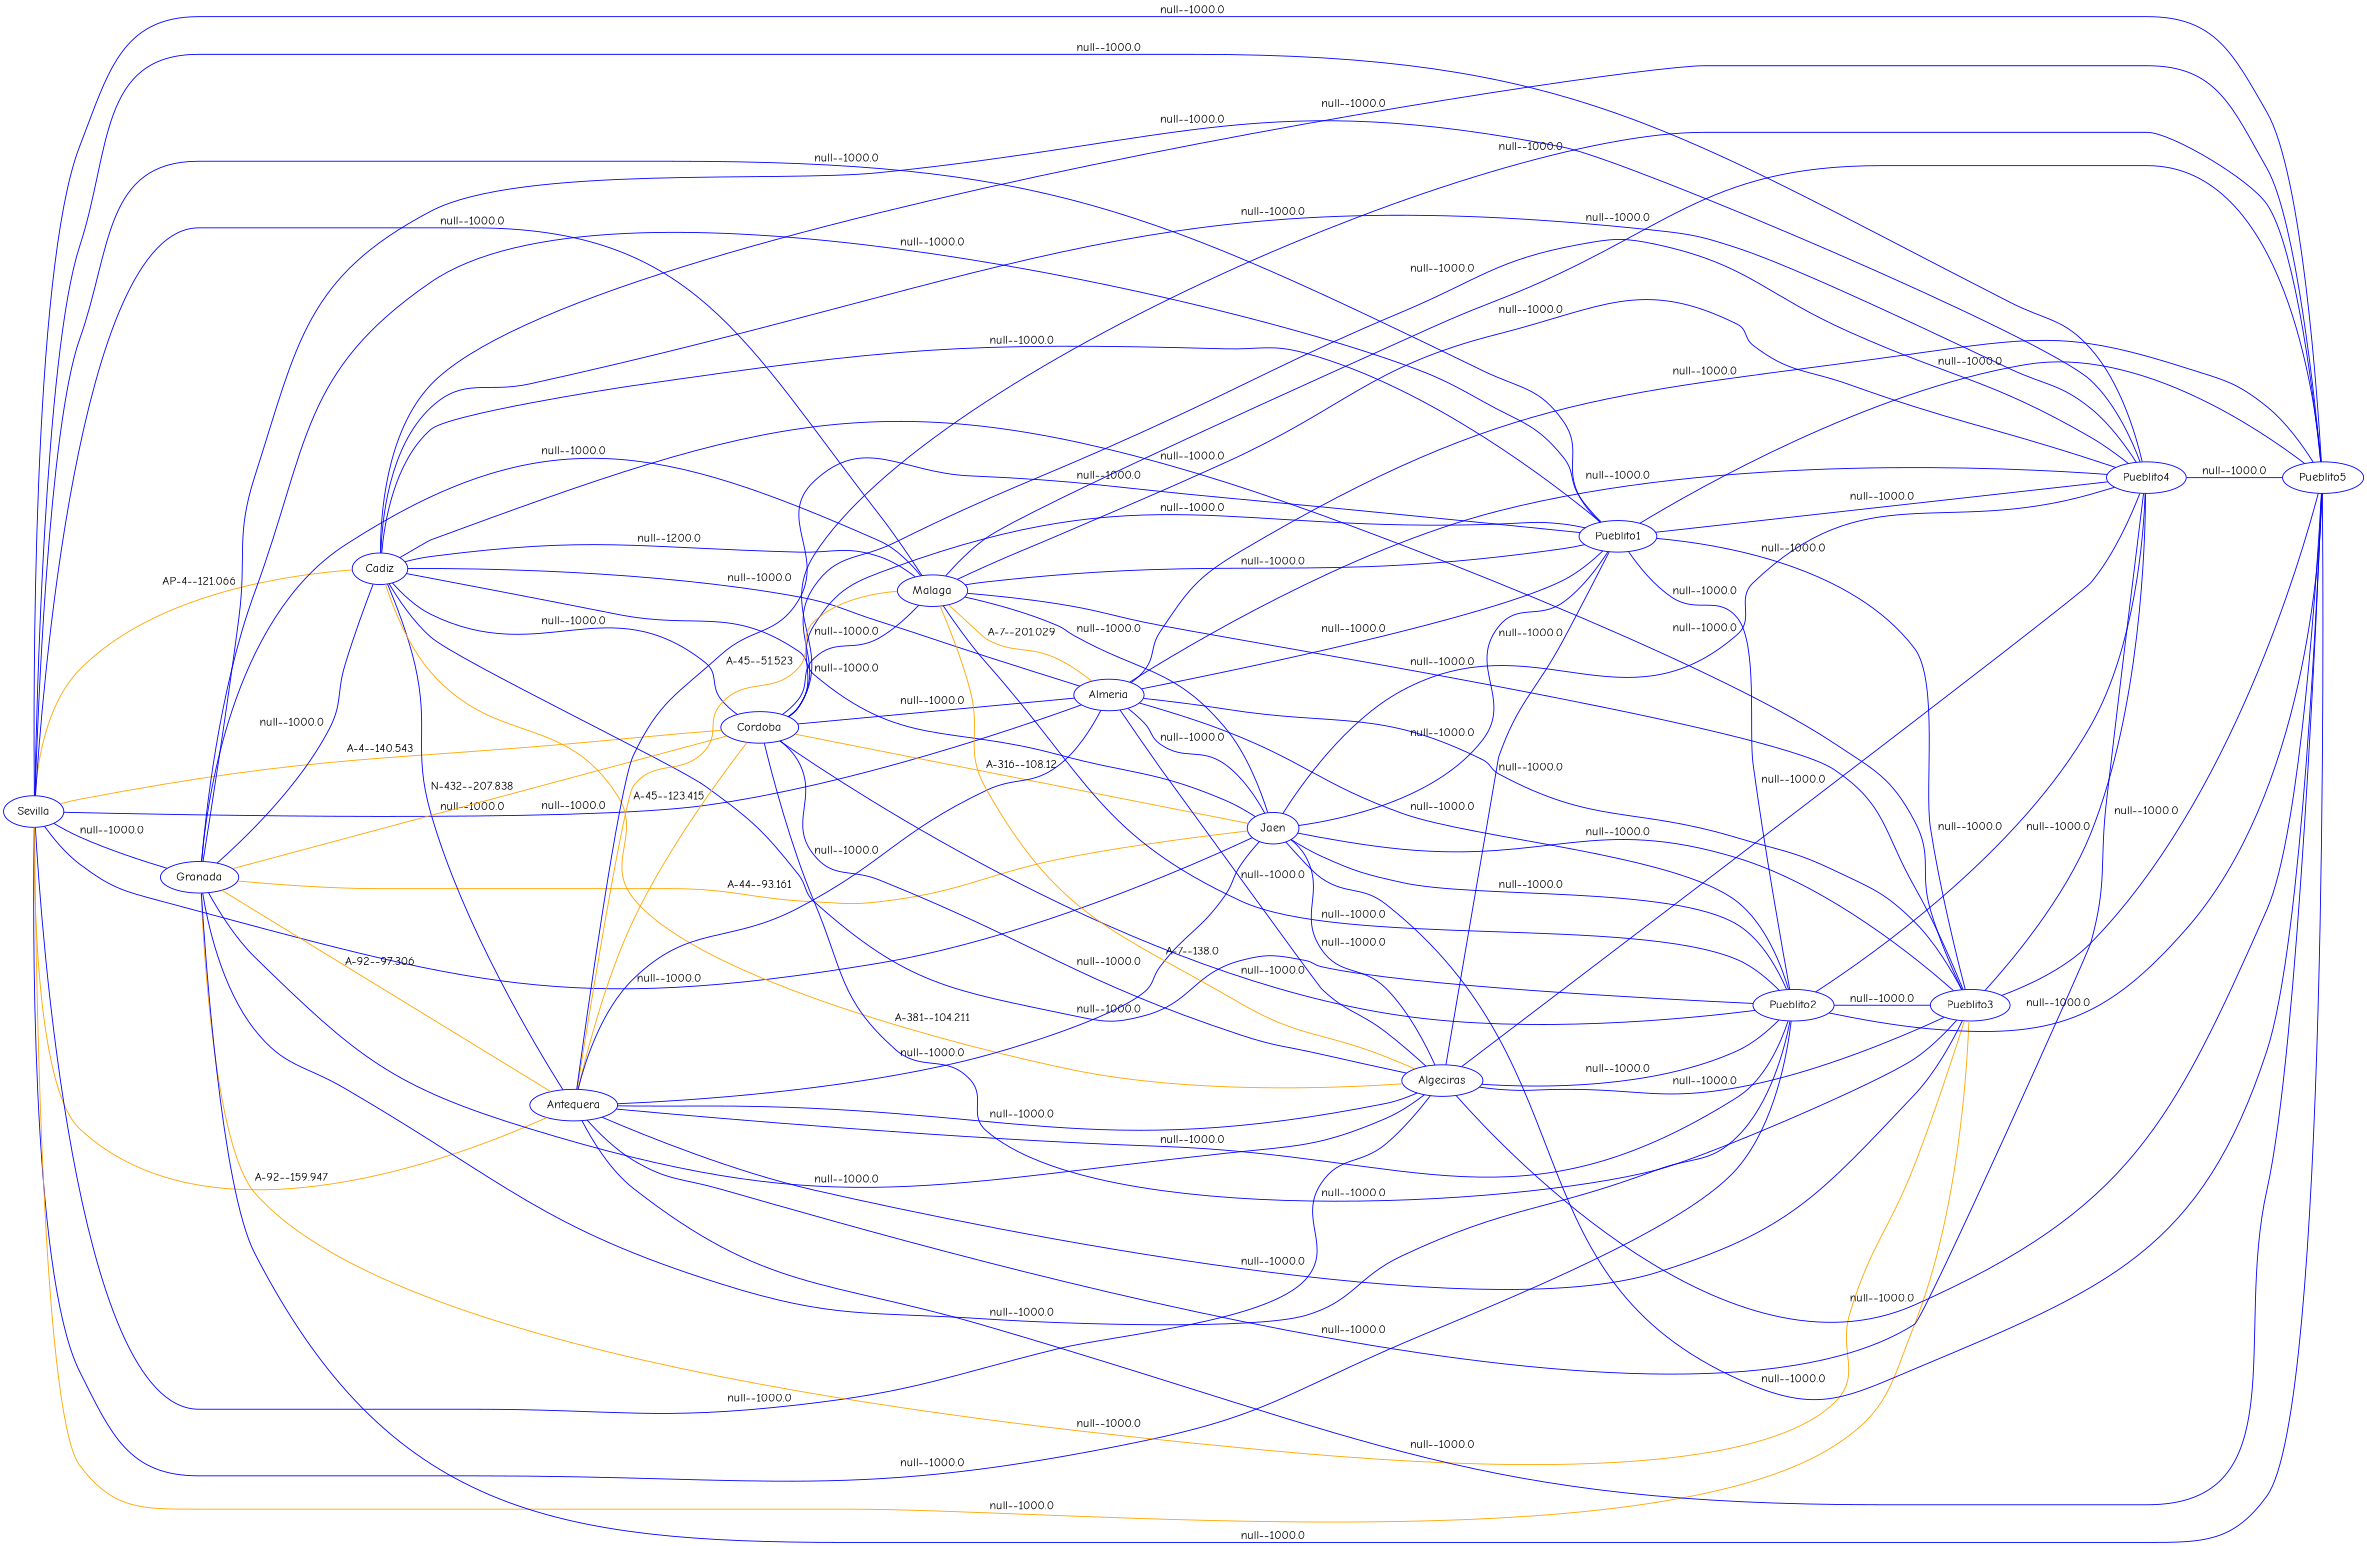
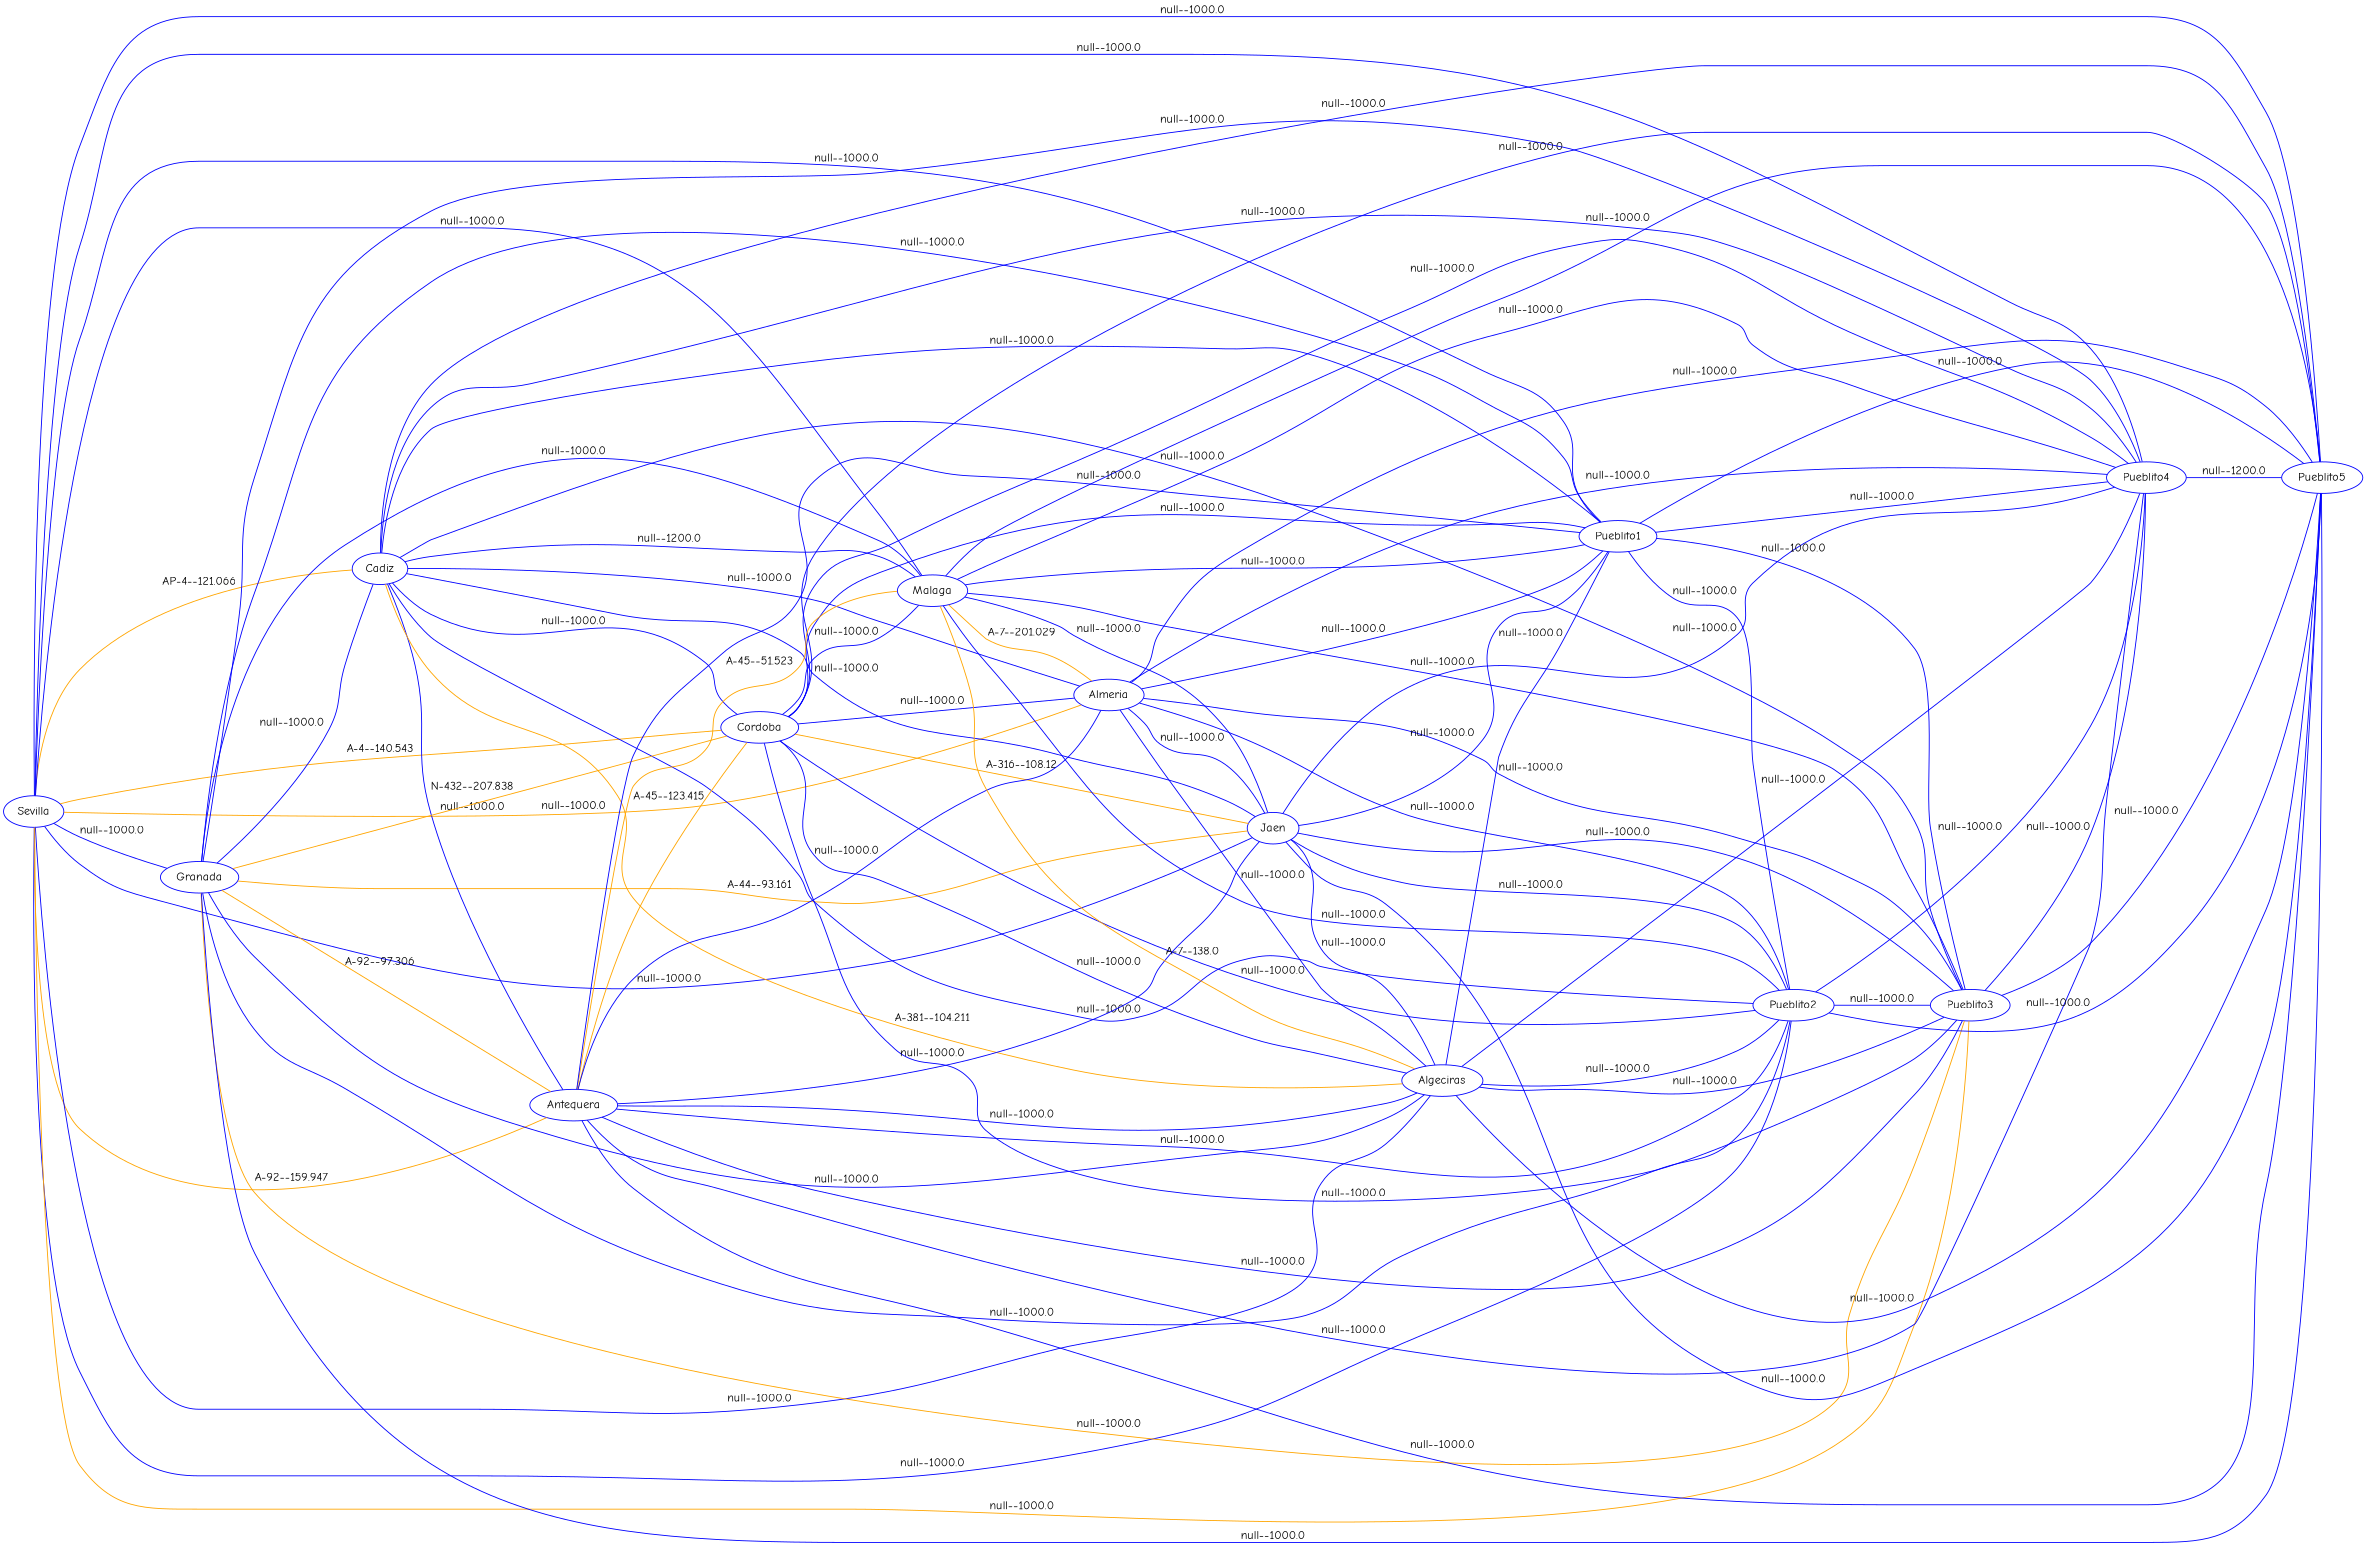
edge "Pueblito4" -- "Pueblito5": label "null--1000.0" -> "null--1200.0"
edge "Almeria" -- "Sevilla": color blue -> orange
